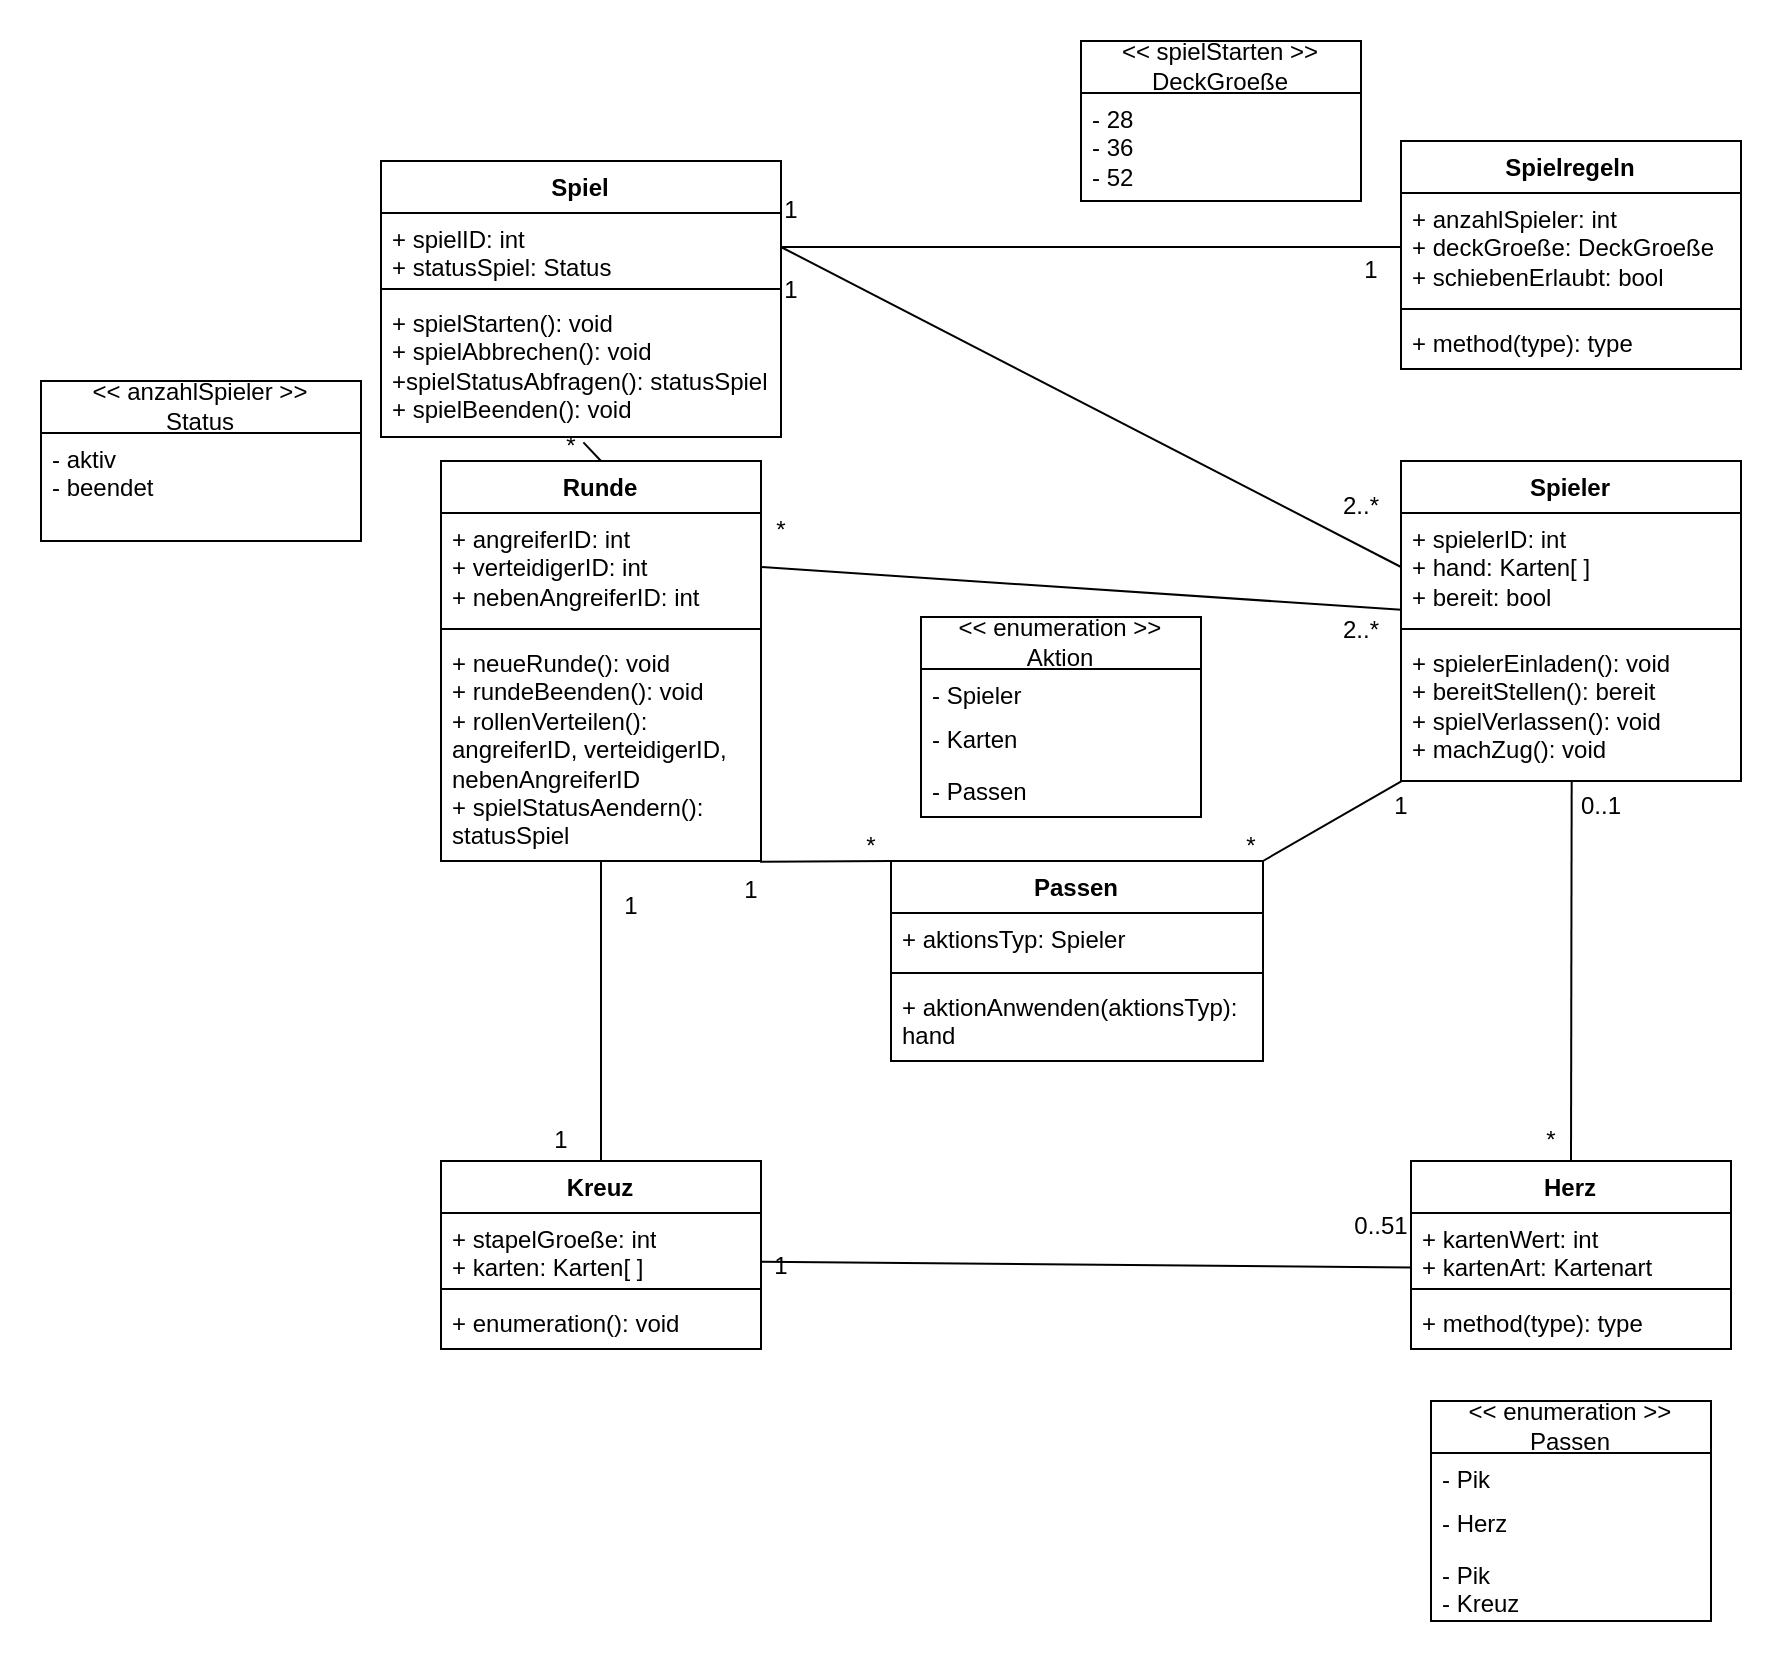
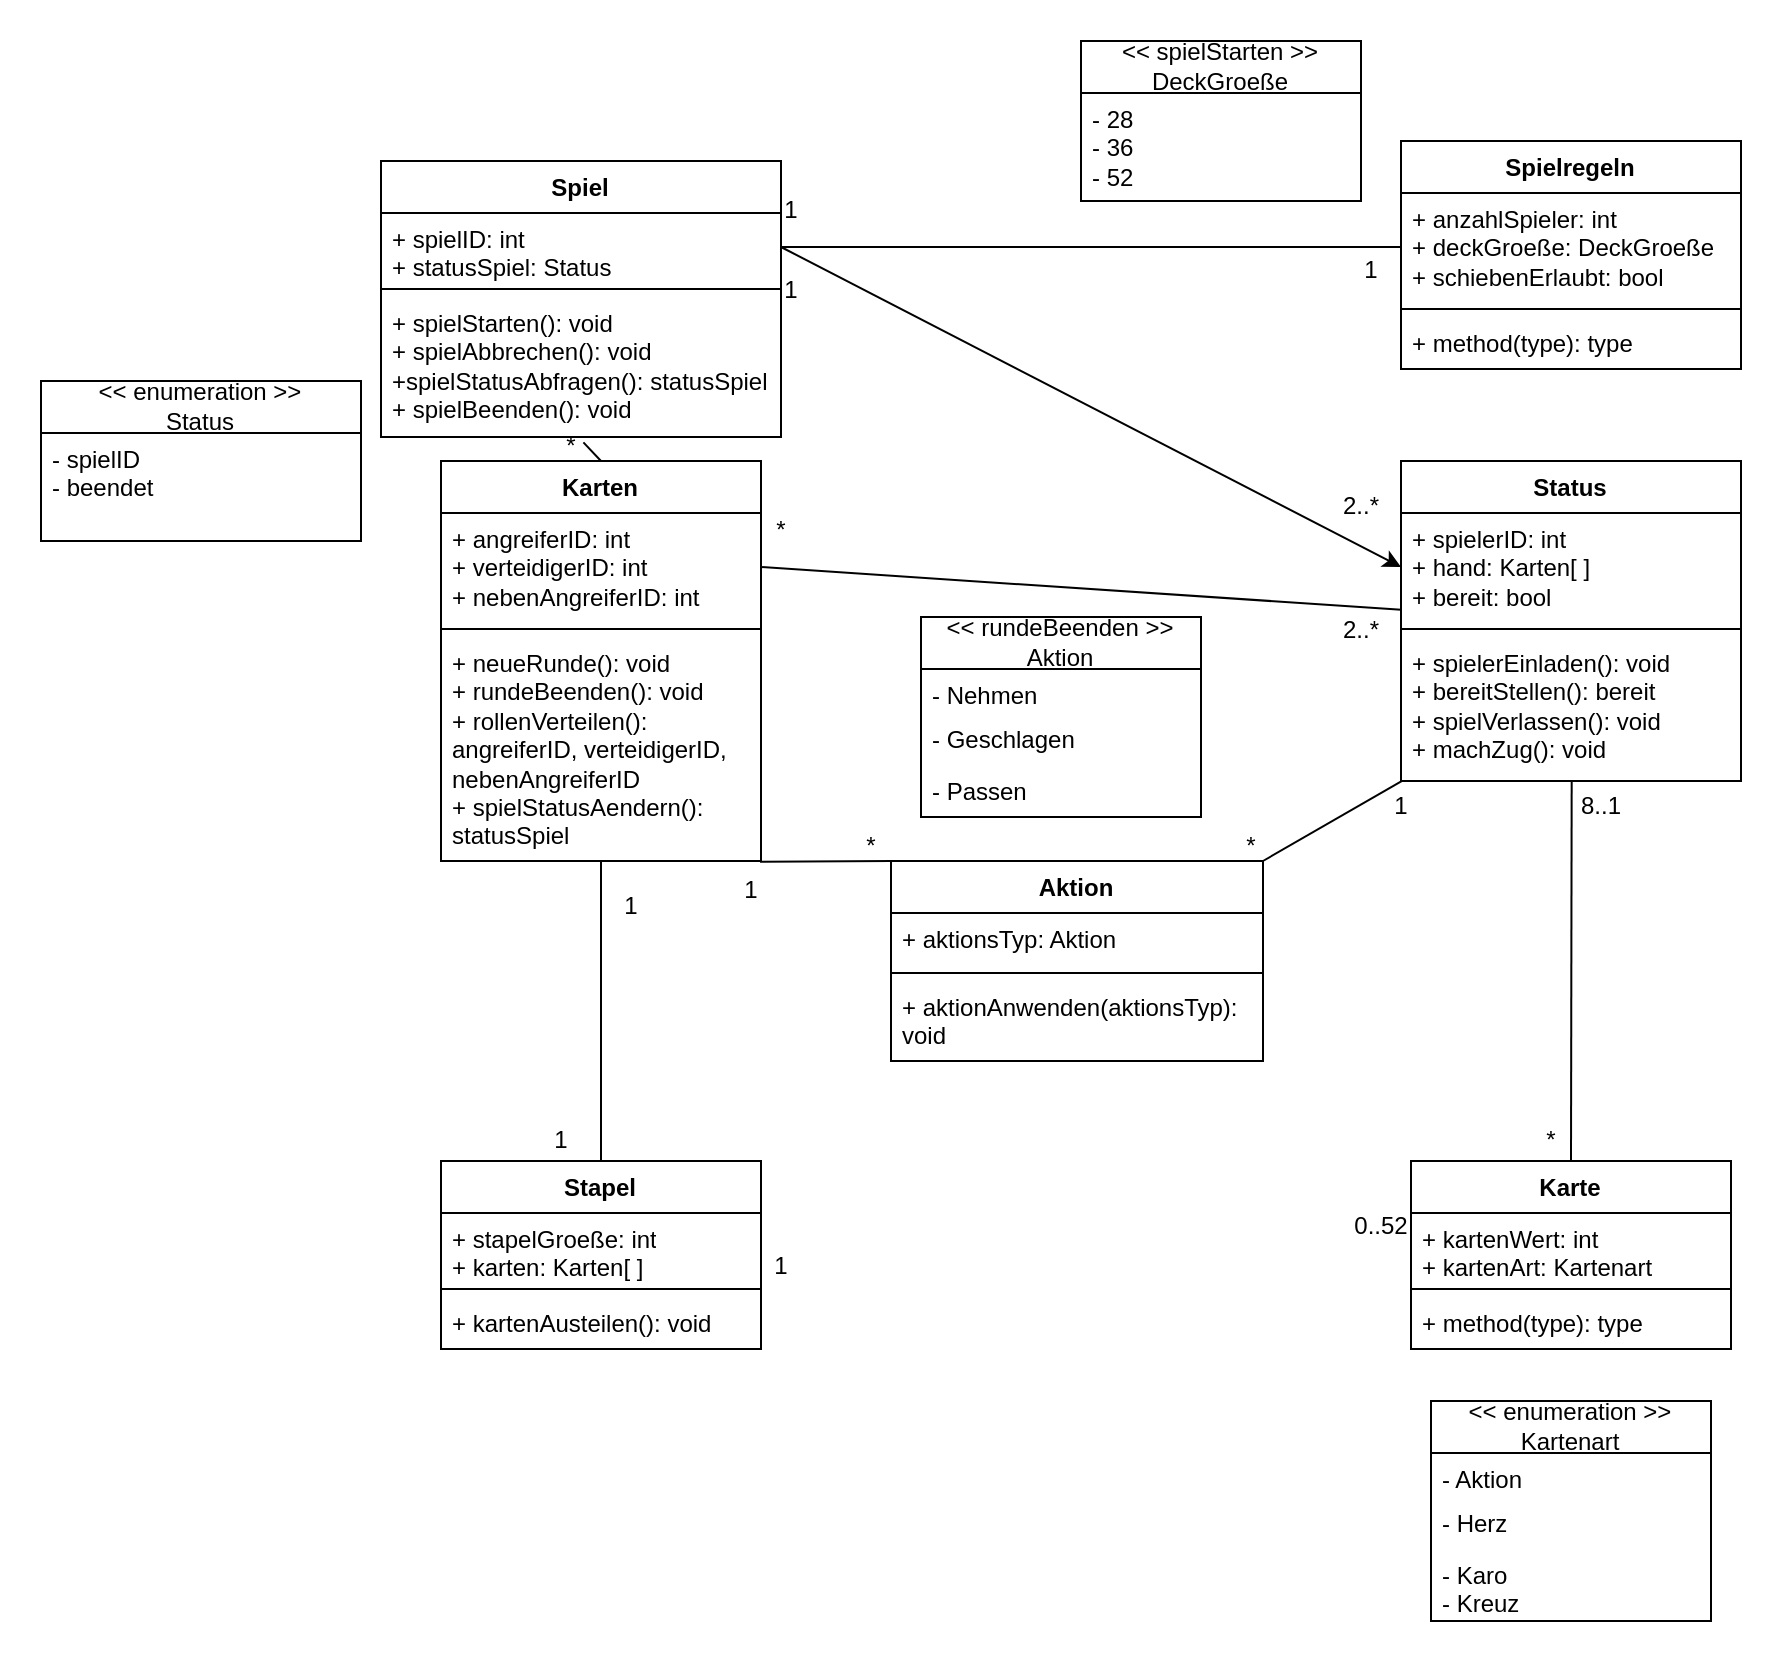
node "<< anzahlSpieler >> Status": label "<< anzahlSpieler >> Status" -> "<< enumeration >> Status"
node "- aktiv - beendet": label "- aktiv - beendet" -> "- spielID - beendet"
node "Runde": label "Runde" -> "Karten"
node "Spieler": label "Spieler" -> "Status"
edge "+ spielID: int + statusSpiel: Status" -- "+ spielerID: int + hand: Karten[ ] + bereit: bool": arrowhead none -> classic
node "<< enumeration >> Aktion": label "<< enumeration >> Aktion" -> "<< rundeBeenden >> Aktion"
node "- Spieler": label "- Spieler" -> "- Nehmen"
node "- Karten": label "- Karten" -> "- Geschlagen"
node "0..1": label "0..1" -> "8..1"
node "Passen": label "Passen" -> "Aktion"
node "+ aktionsTyp: Spieler": label "+ aktionsTyp: Spieler" -> "+ aktionsTyp: Aktion"
node "+ aktionAnwenden(aktionsTyp): hand": label "+ aktionAnwenden(aktionsTyp): hand" -> "+ aktionAnwenden(aktionsTyp): void"
node "Kreuz": label "Kreuz" -> "Stapel"
node "Herz": label "Herz" -> "Karte"
node "0..51": label "0..51" -> "0..52"
edge "+ stapelGroeße: int + karten: Karten[ ]" -- "+ kartenWert: int + kartenArt: Kartenart": removed
node "+ enumeration(): void": label "+ enumeration(): void" -> "+ kartenAusteilen(): void"
node "<< enumeration >> Passen": label "<< enumeration >> Passen" -> "<< enumeration >> Kartenart"
node "- Pik": label "- Pik" -> "- Aktion"
node "- Pik - Kreuz": label "- Pik - Kreuz" -> "- Karo - Kreuz"
